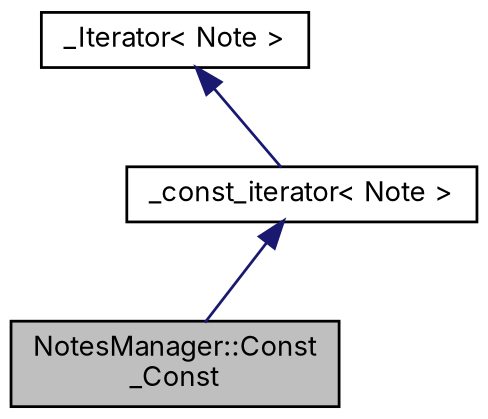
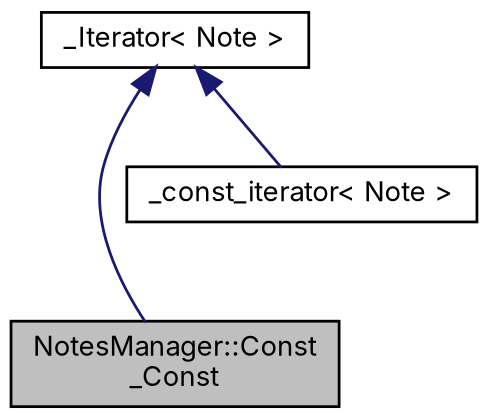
edge "NotesManager::Const _Const" -> "_const_iterator< Note >": now "NotesManager::Const _Const" -> "_Iterator< Note >"
